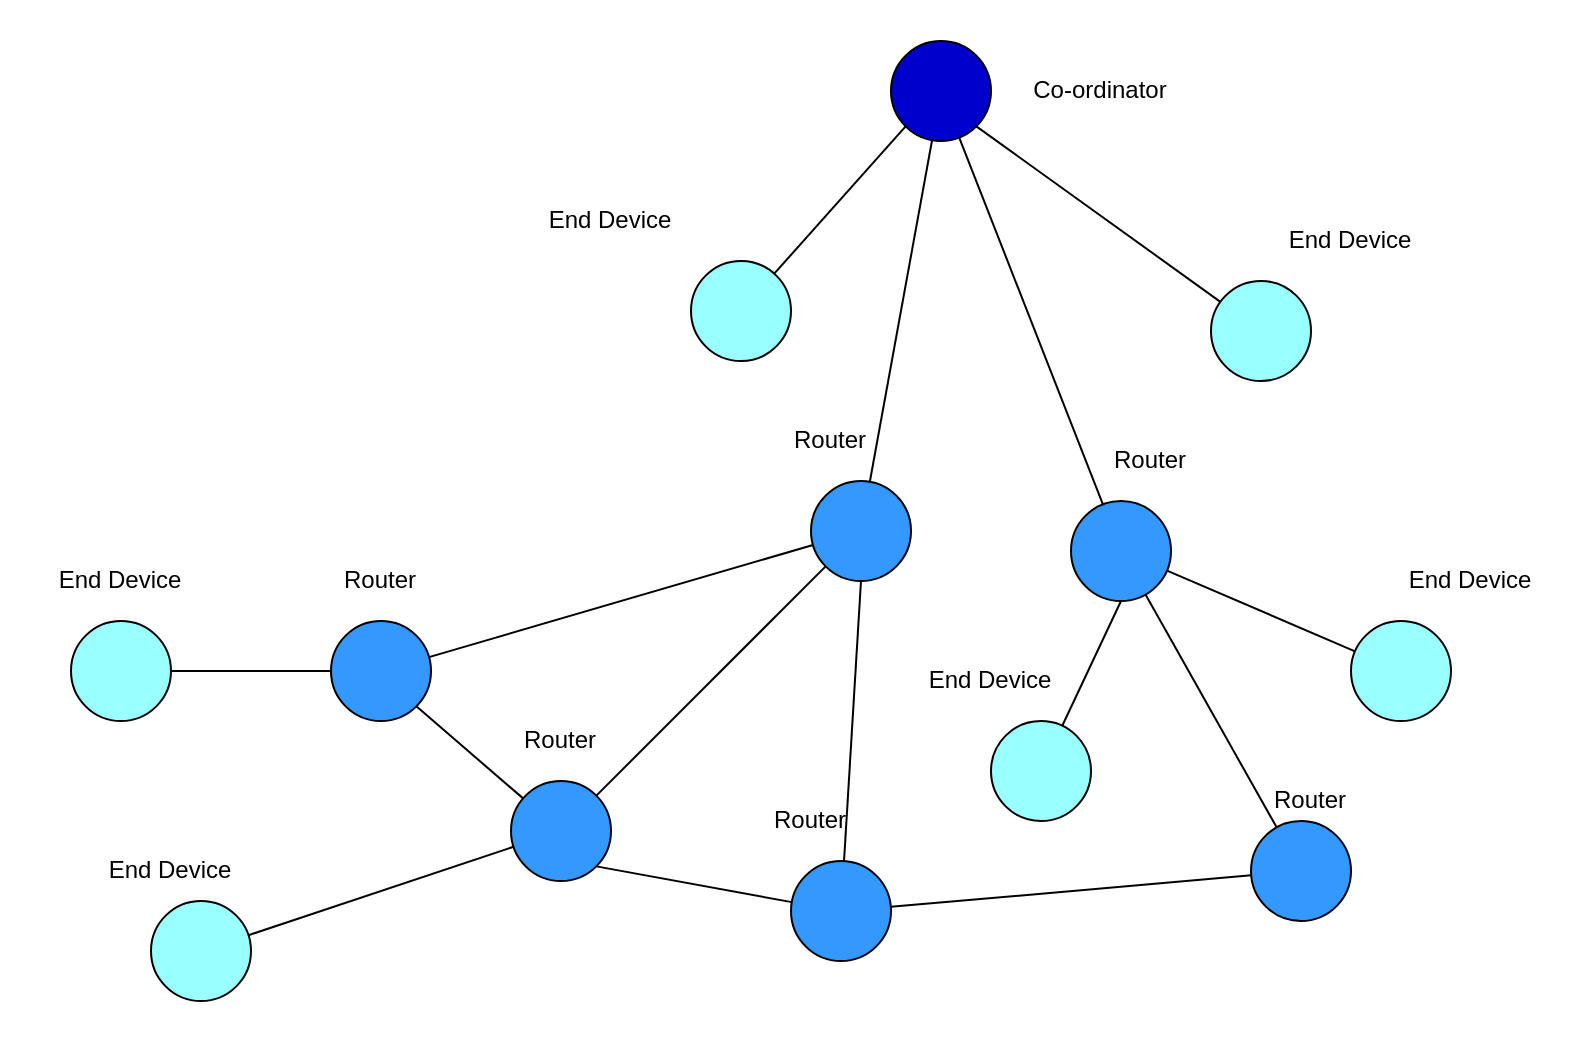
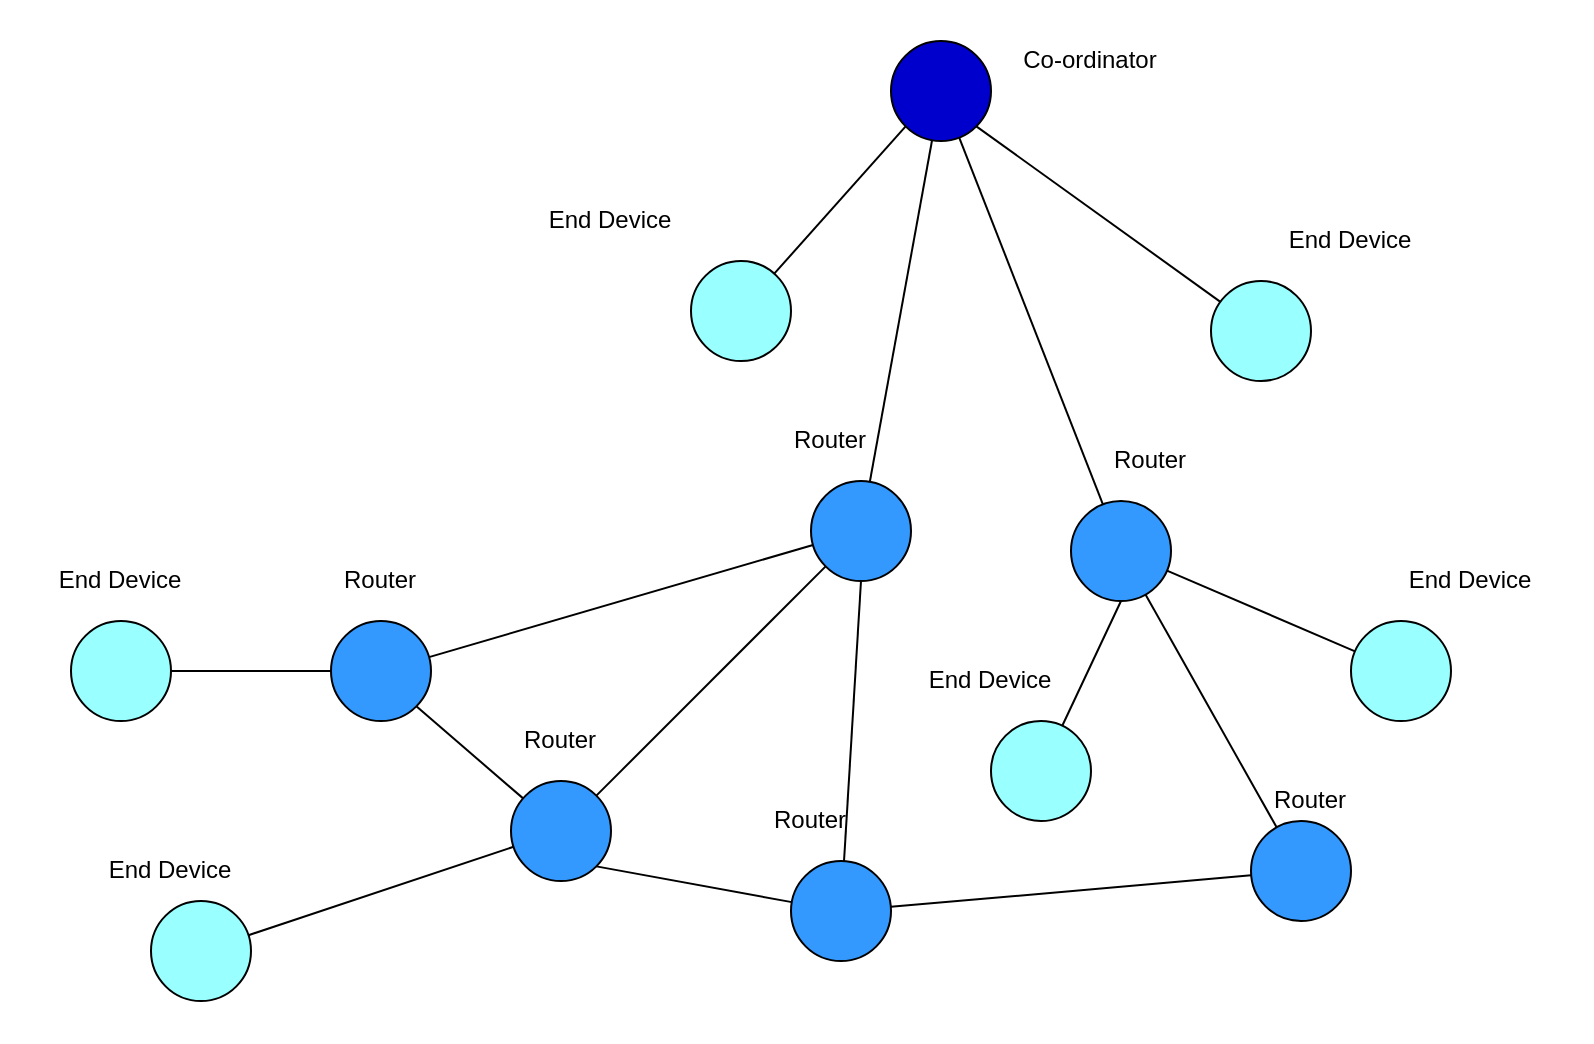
node "Co-ordinator": moved (1101, 91) -> (1091, 61)
